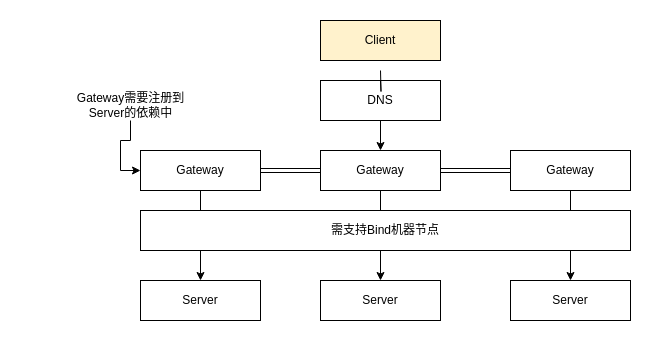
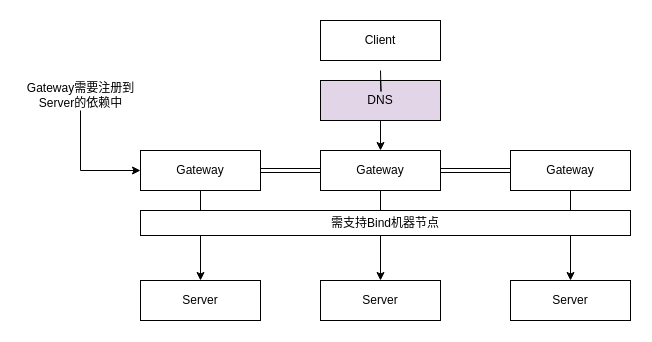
node "Client": fillcolor #fff2cc -> #ffffff
node "DNS": fillcolor #ffffff -> #e1d5e7
node "Gateway需要注册到 Server的依赖中": moved (131, 106) -> (81, 96)
node "需支持Bind机器节点": size 490x40 -> 490x25
